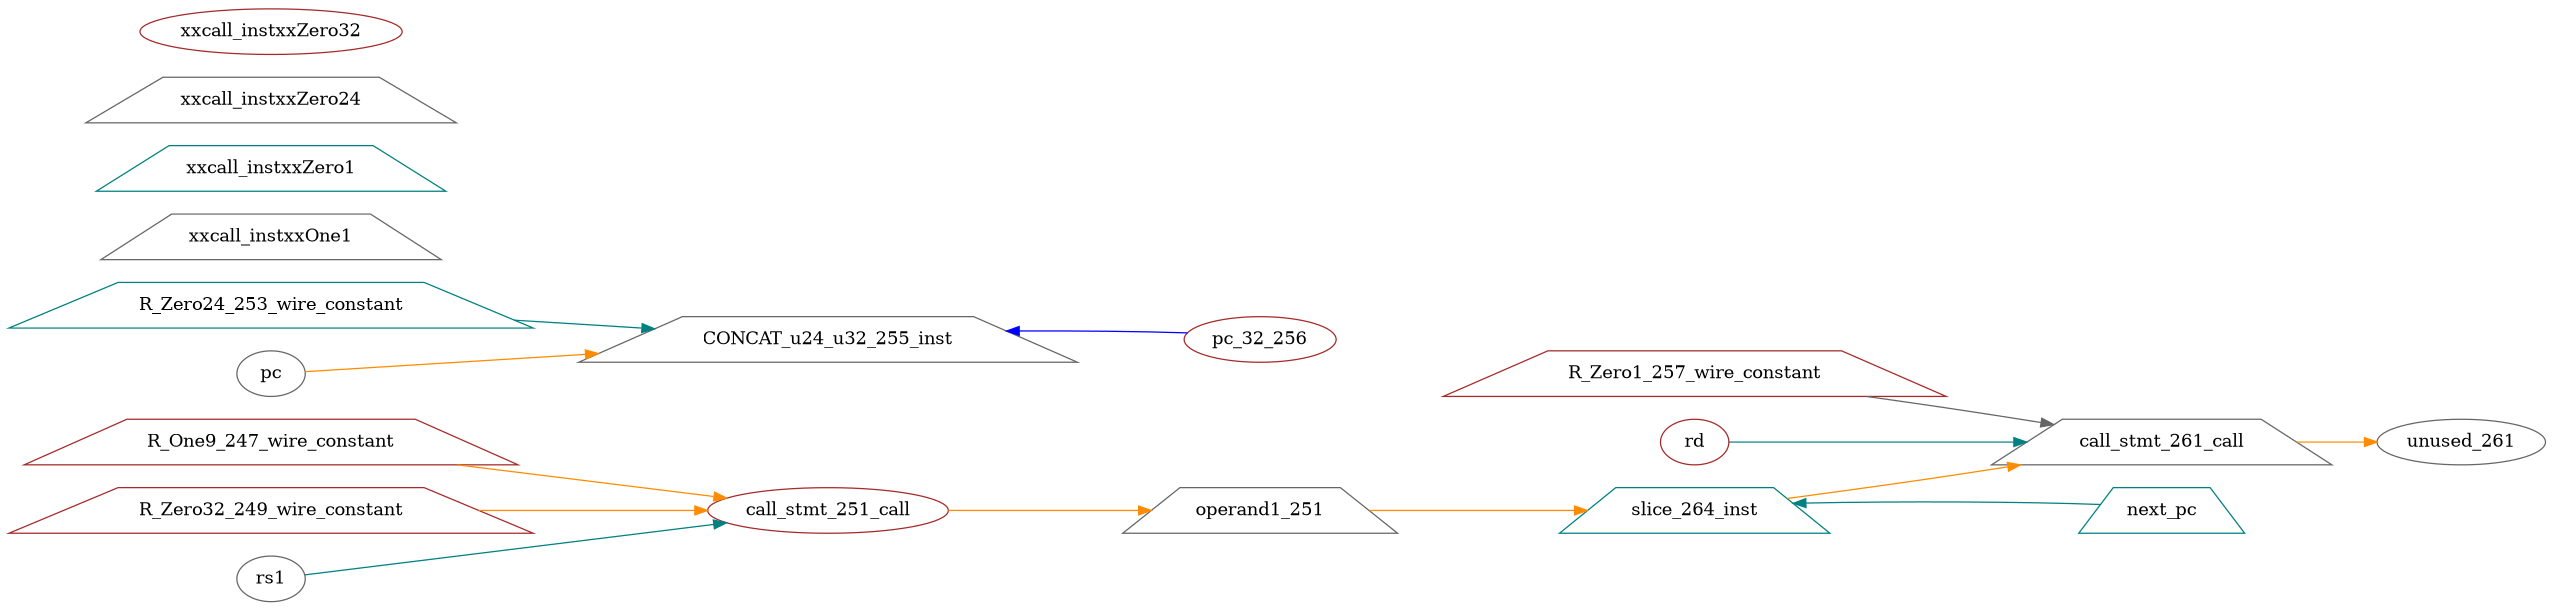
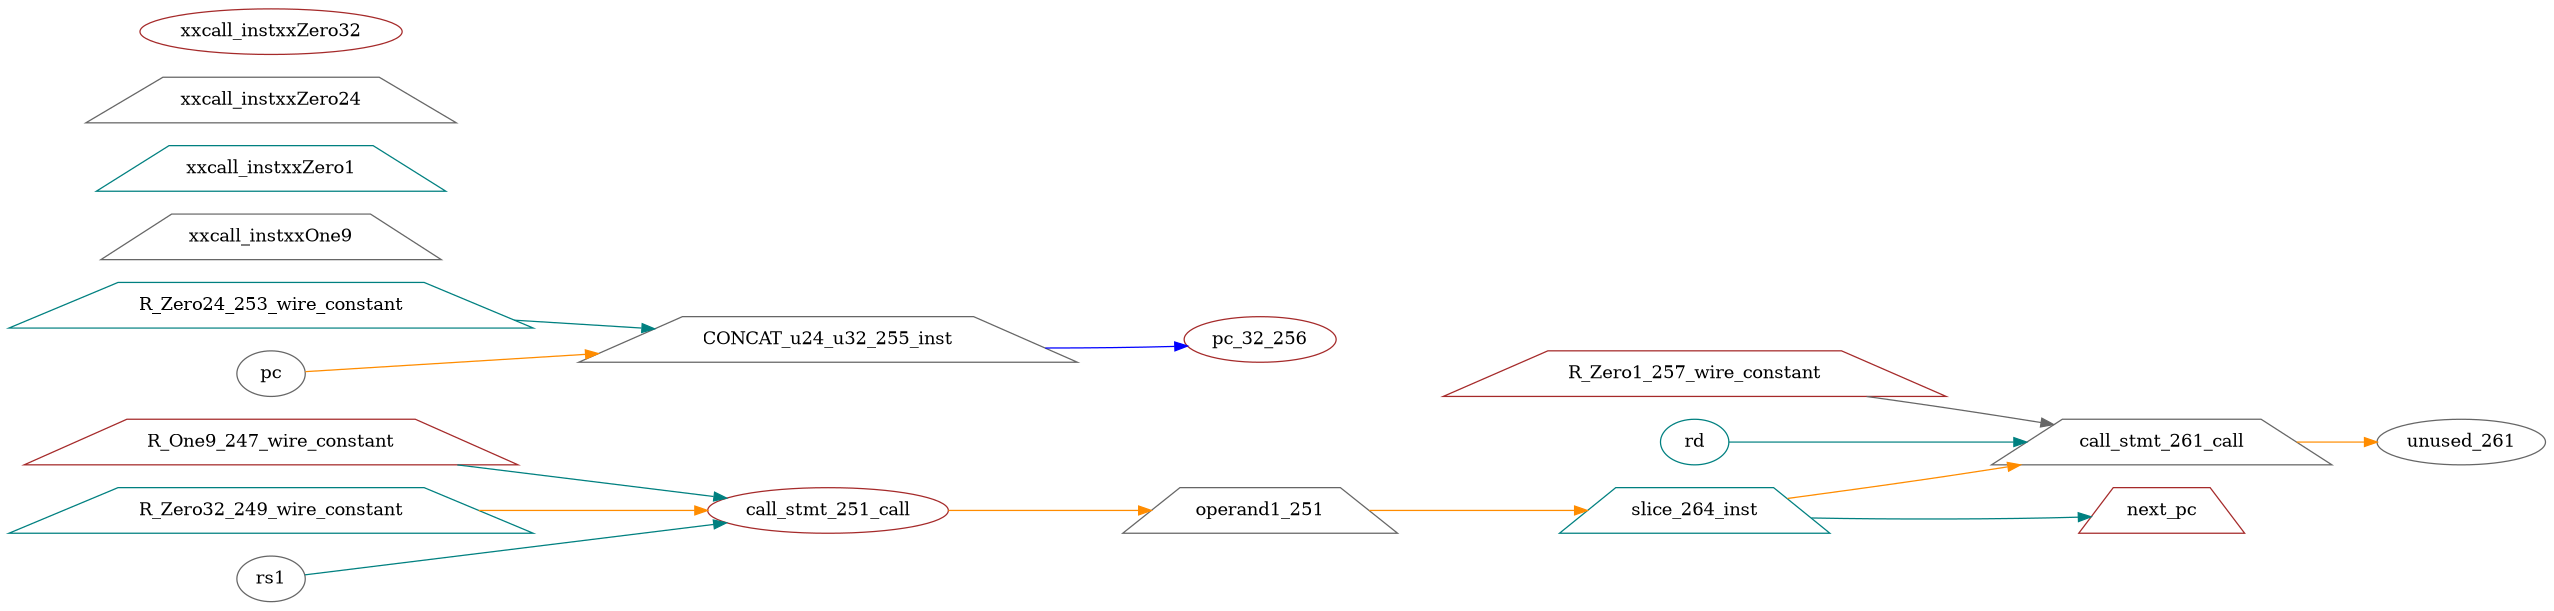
node "xxcall_instxxOne1": label "xxcall_instxxOne1" -> "xxcall_instxxOne9"
edge "pc_32_256" -> "CONCAT_u24_u32_255_inst": reversed
node "rd": color brown -> teal
edge "R_One9_247_wire_constant" -> "call_stmt_251_call": color darkorange -> teal
edge "next_pc" -> "slice_264_inst": reversed
node "R_Zero32_249_wire_constant": color brown -> teal
node "next_pc": color teal -> brown
